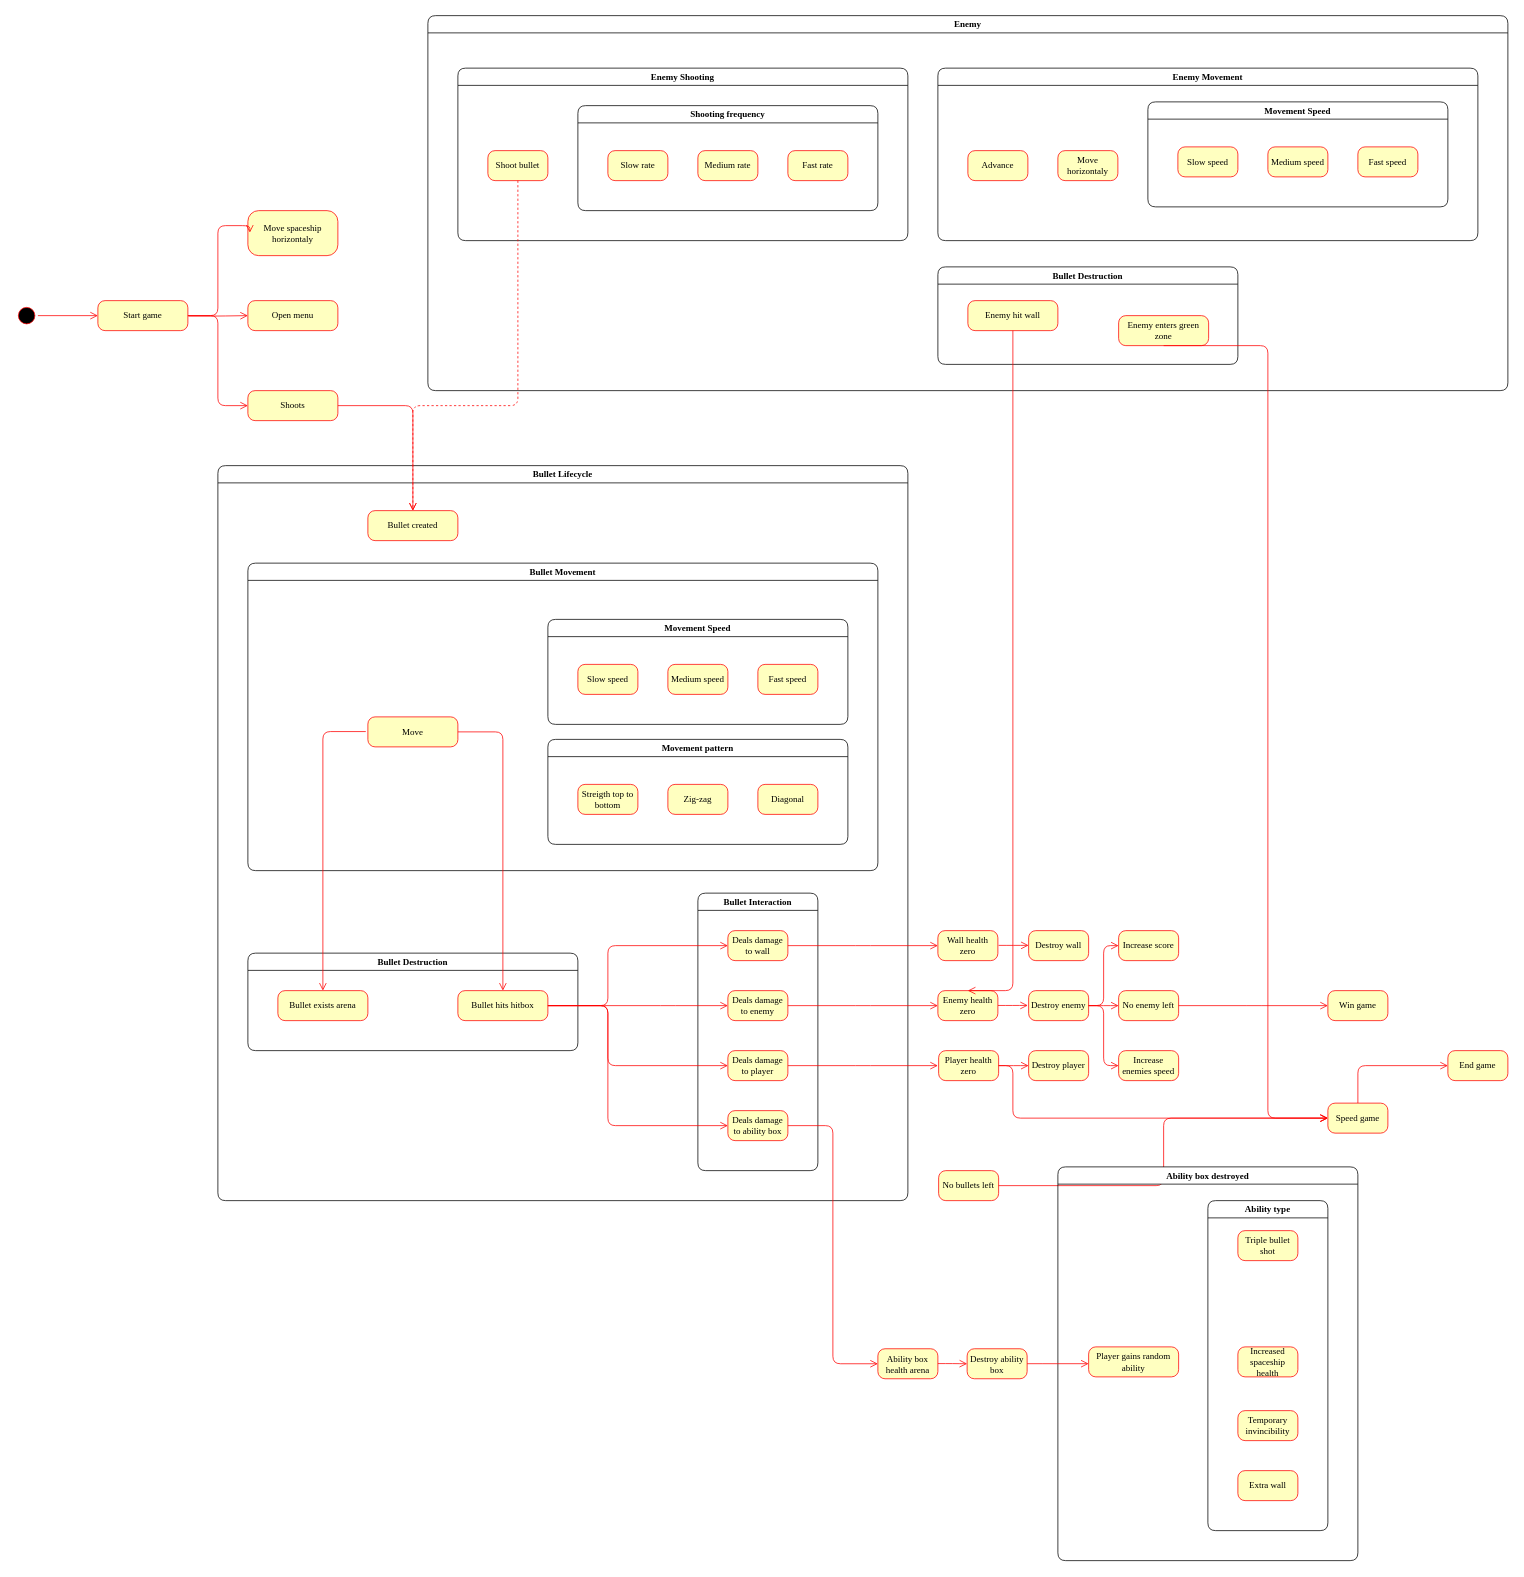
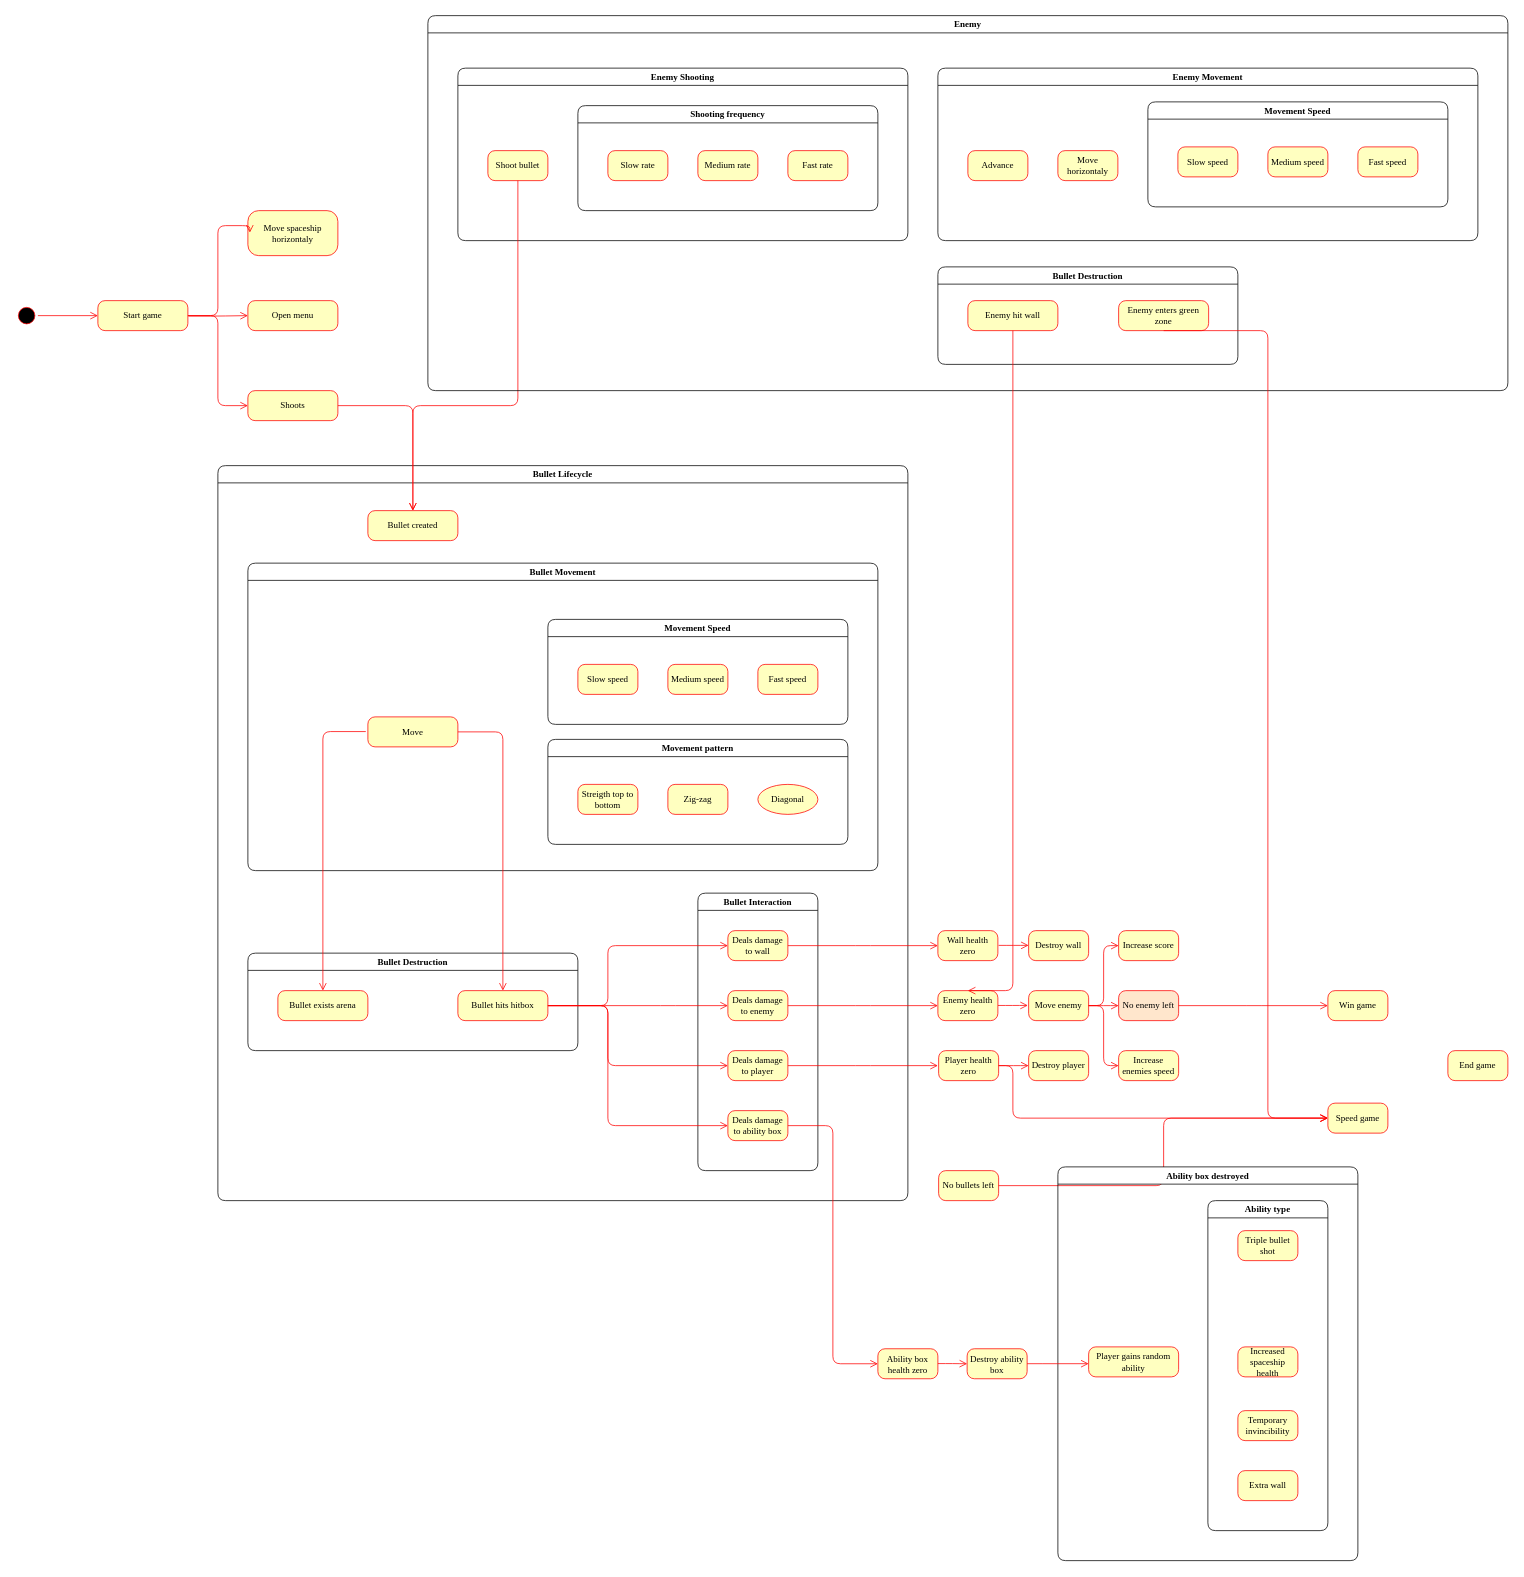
node "Enemy enters green zone": moved (1164, 330) -> (1164, 315)
edge "Shoot bullet" -> "Bullet created": style dashed -> solid
node "Diagonal": shape rounded rectangle -> ellipse
node "Destroy enemy": label "Destroy enemy" -> "Move enemy"
node "No enemy left": fillcolor #ffffc0 -> #ffe6cc
edge "Speed game" -> "End game": removed
node "Ability box health arena": label "Ability box health arena" -> "Ability box health zero"
